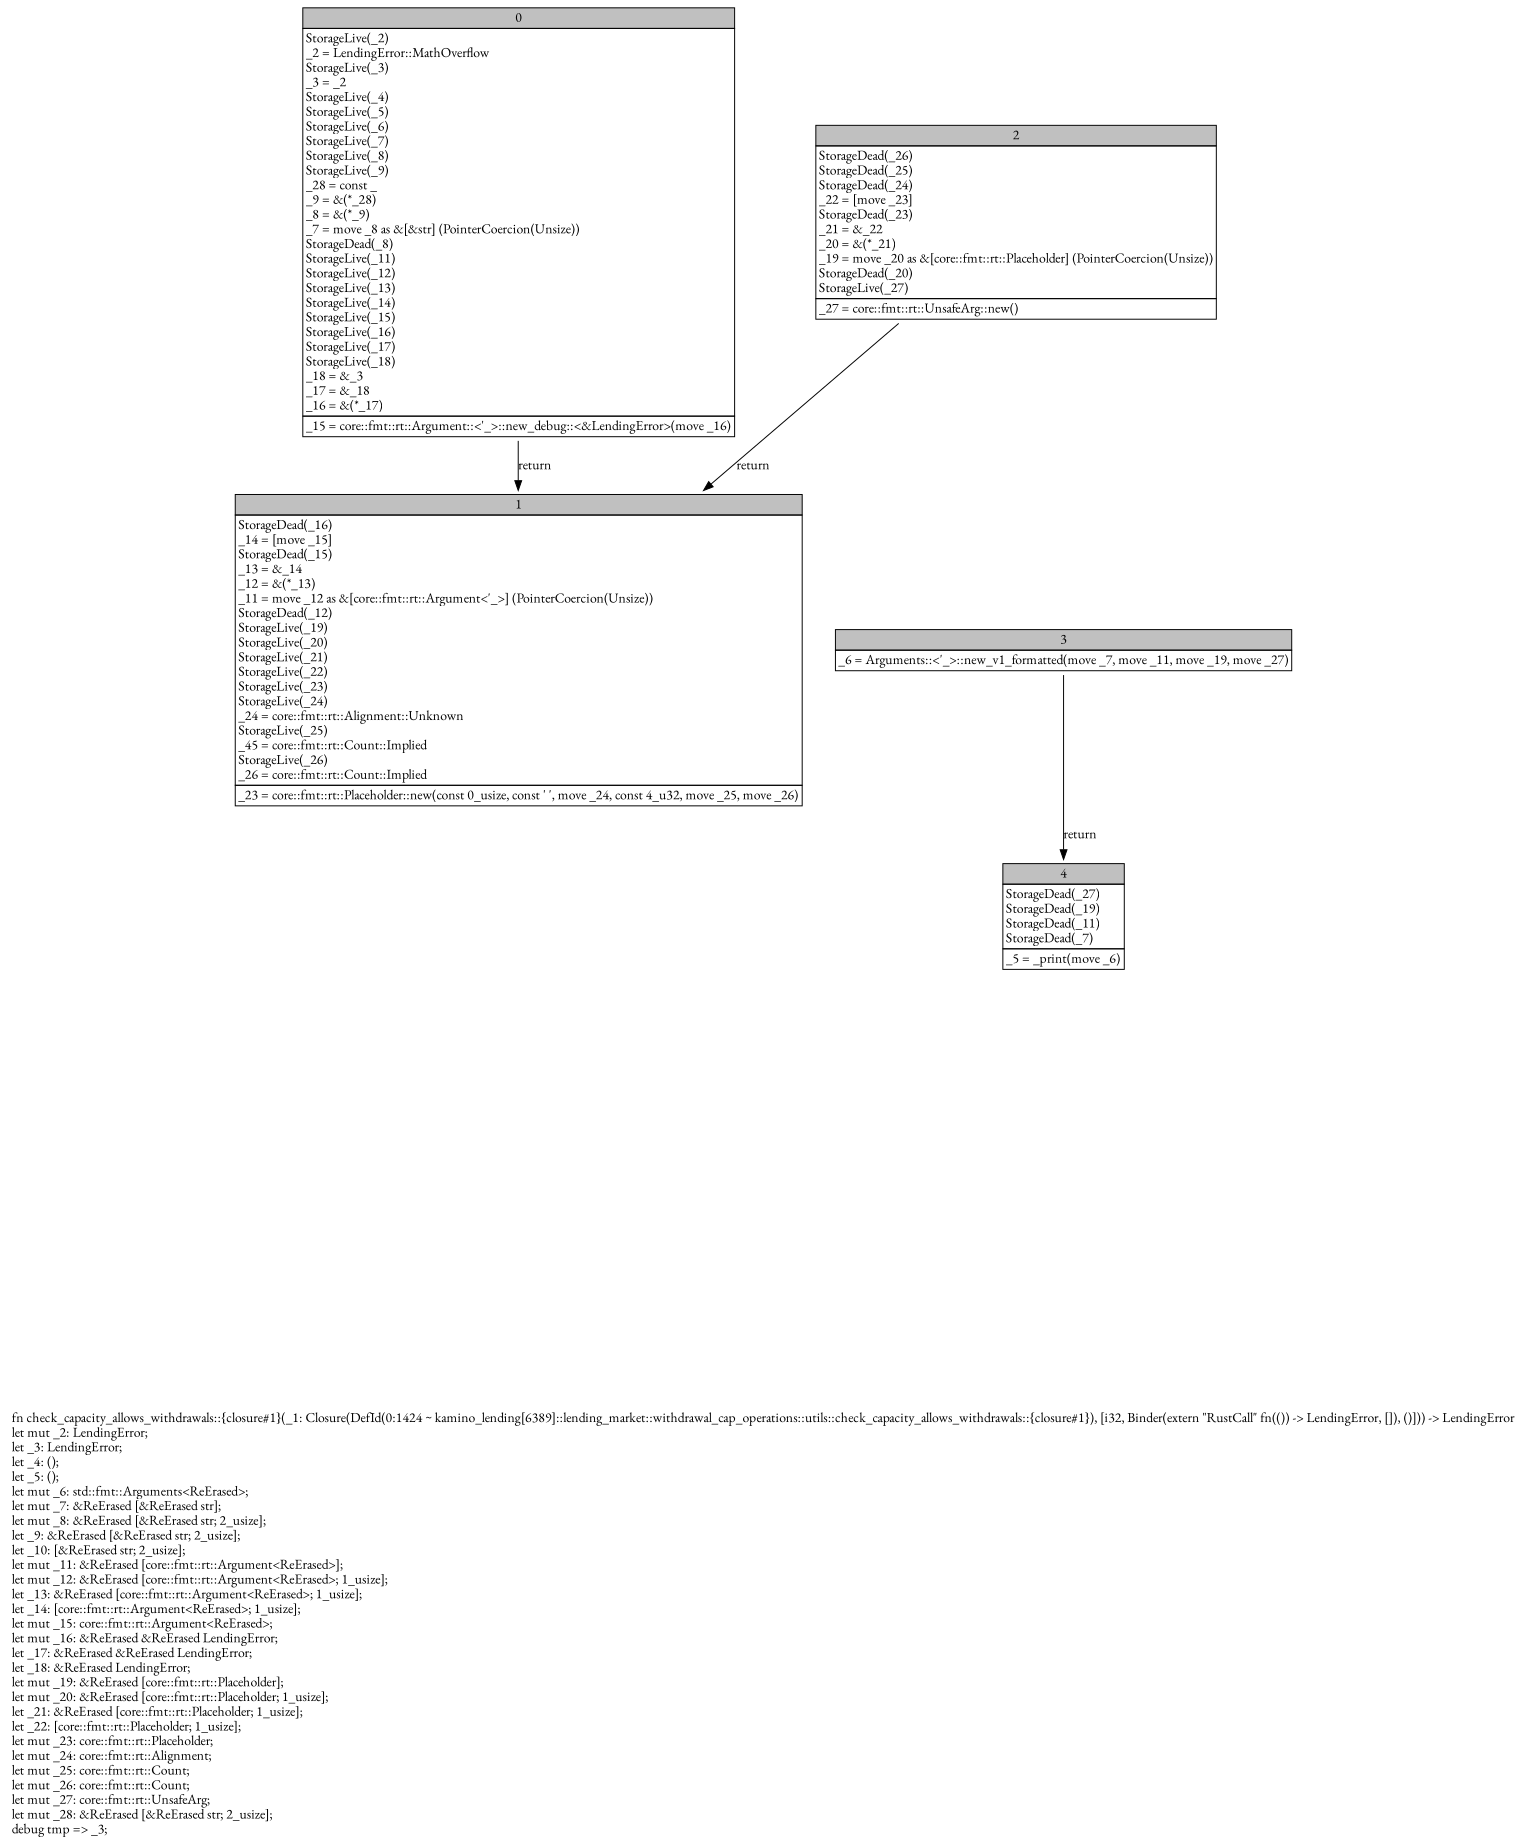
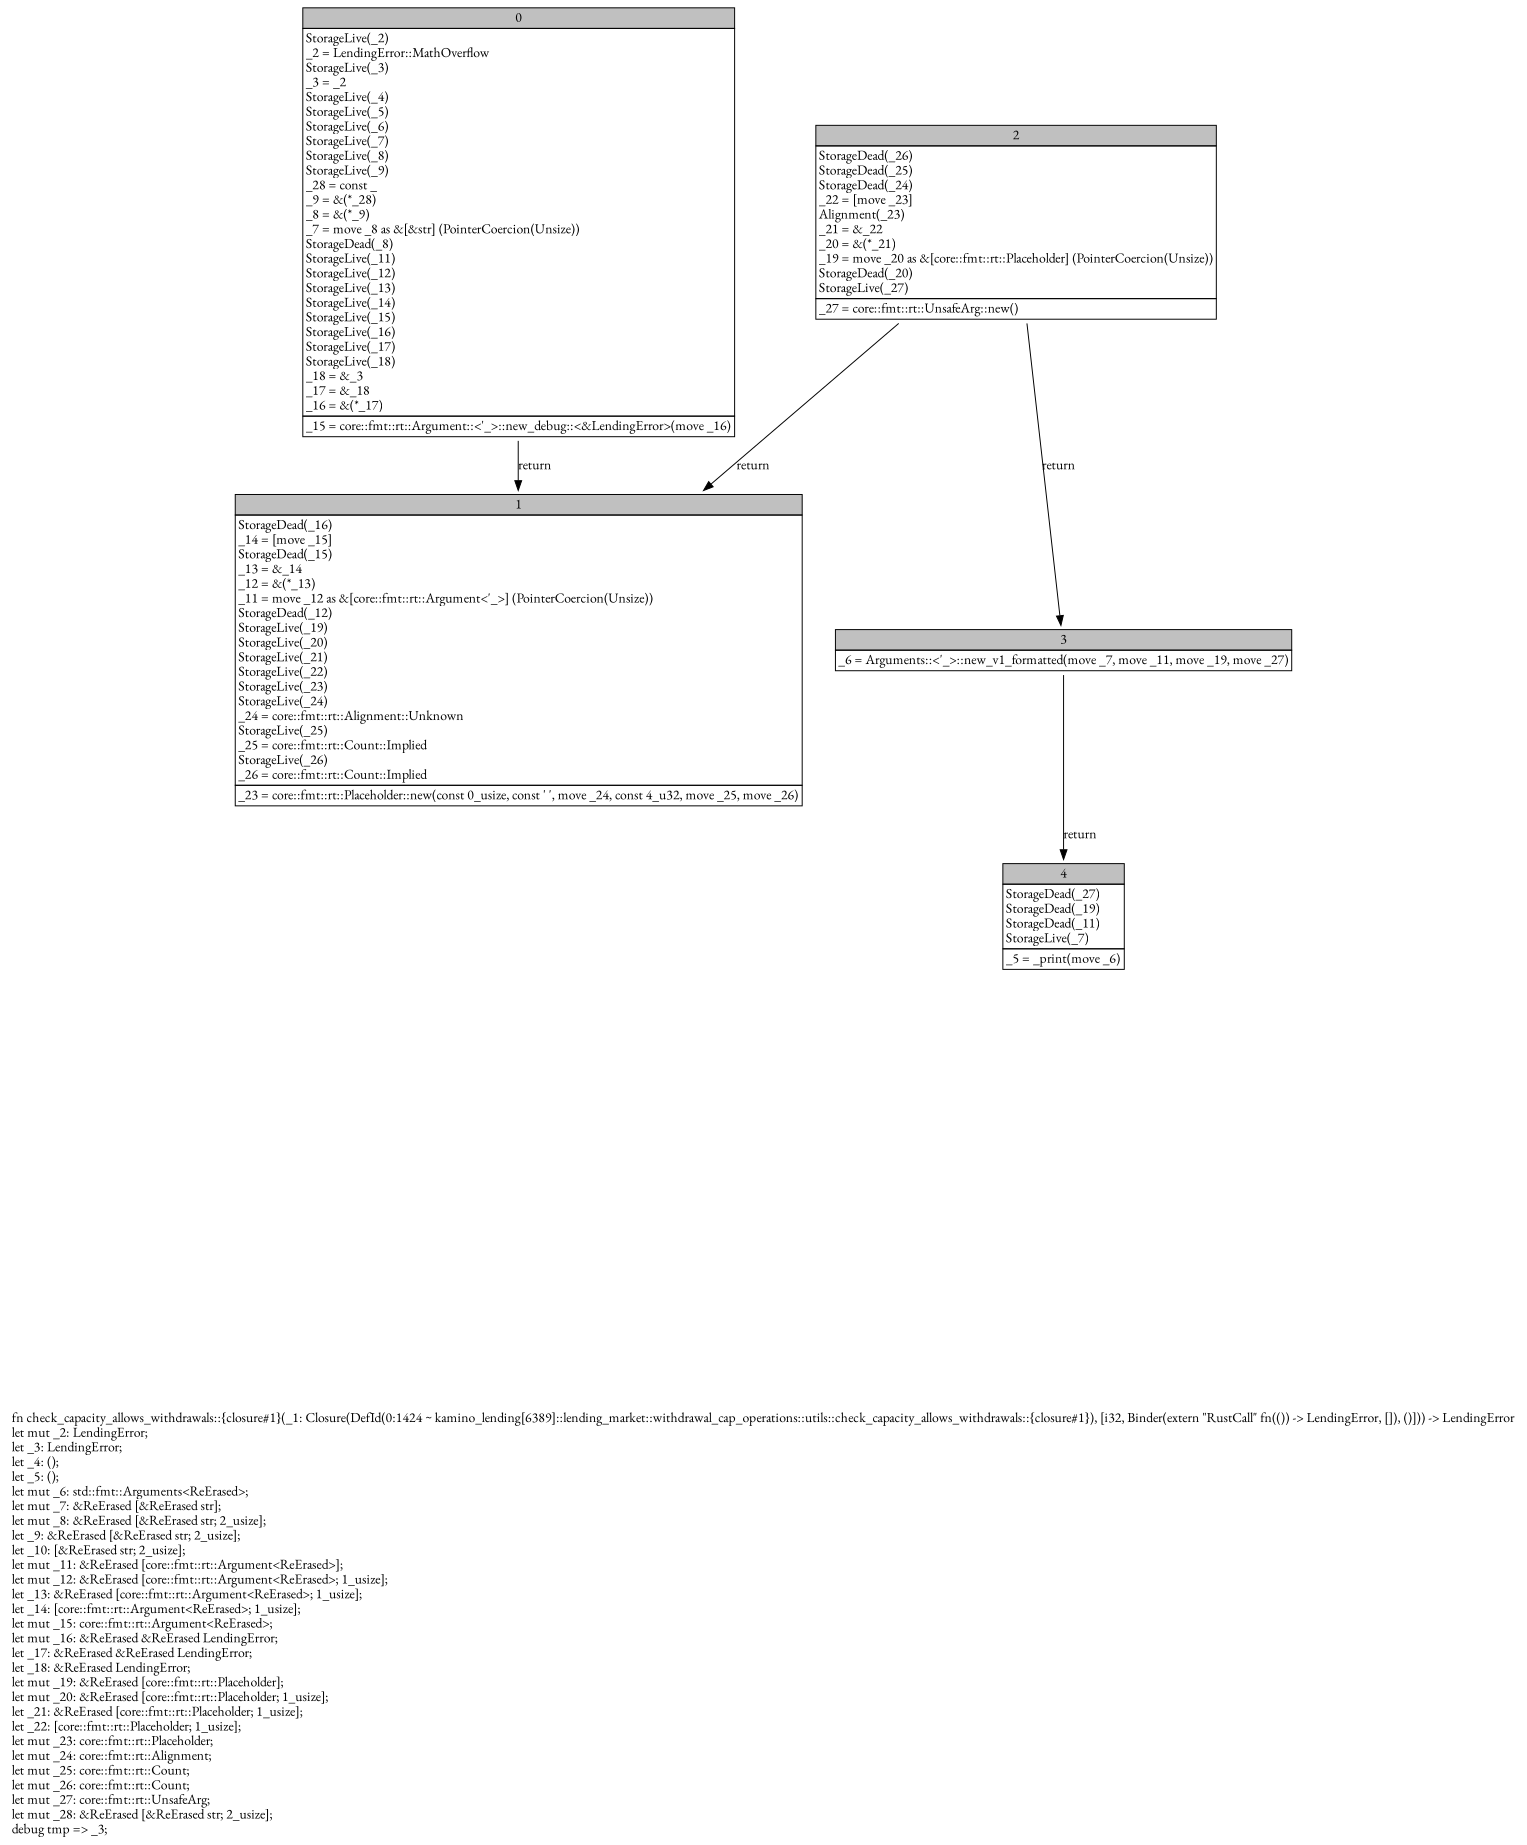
node "2": text "StorageDead(_23)" -> "Alignment(_23)"
edge "2" -> "3": added, label "return"
node "1": text "_45 = core::fmt::rt::Count::Implied" -> "_25 = core::fmt::rt::Count::Implied"
node "4": text "StorageDead(_7)" -> "StorageLive(_7)"
